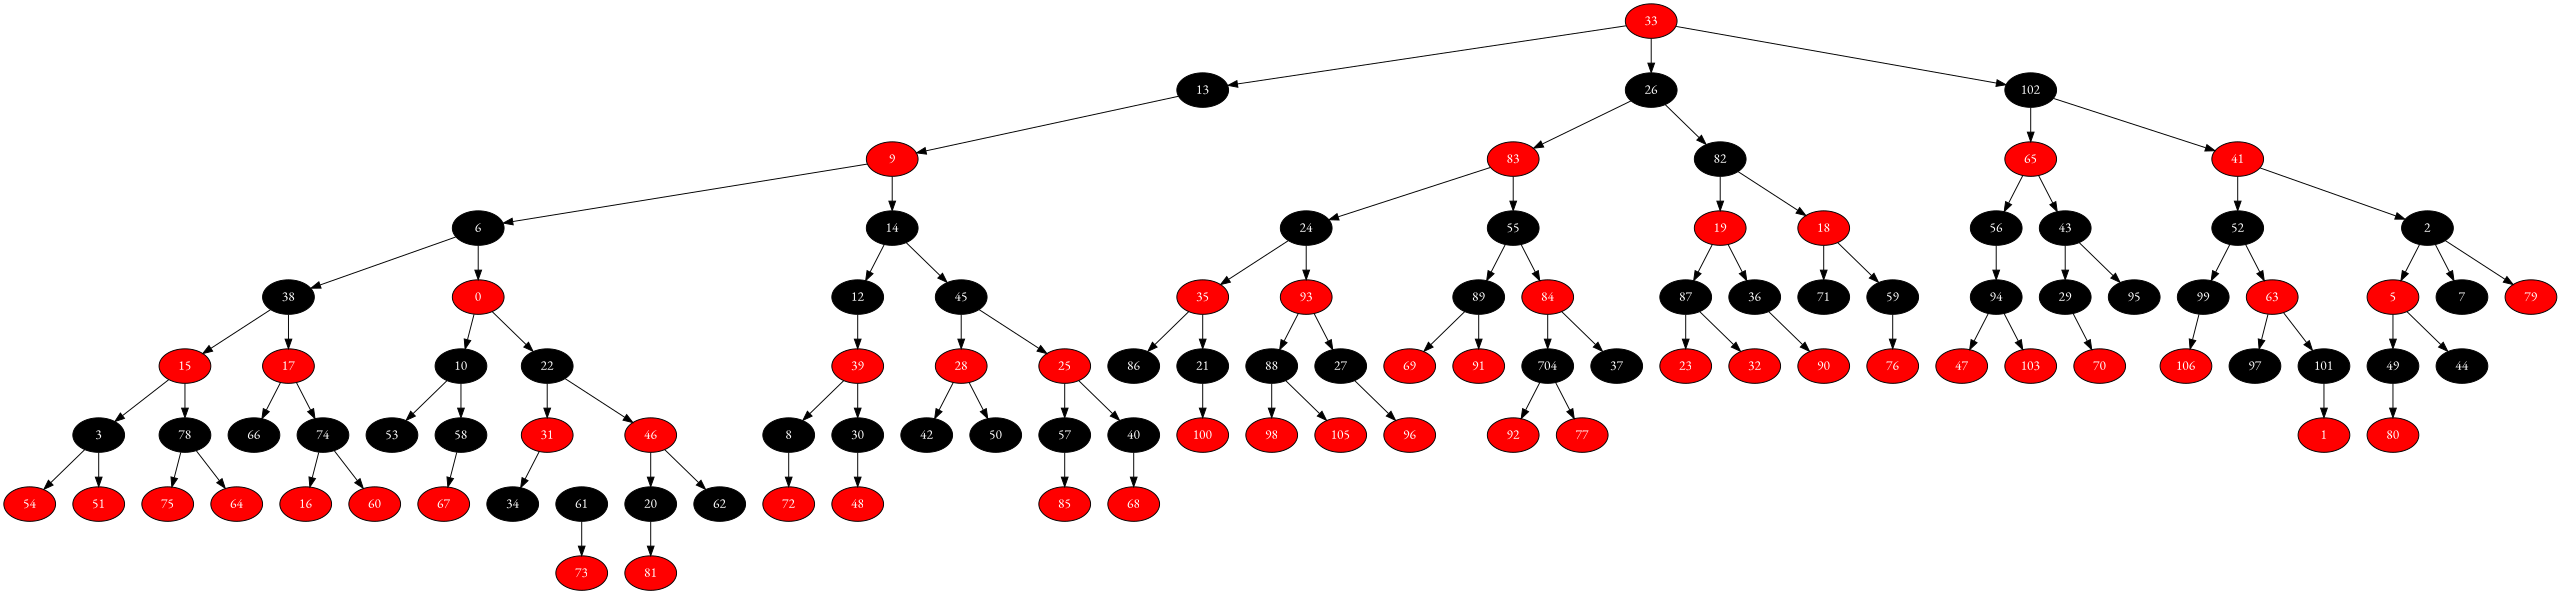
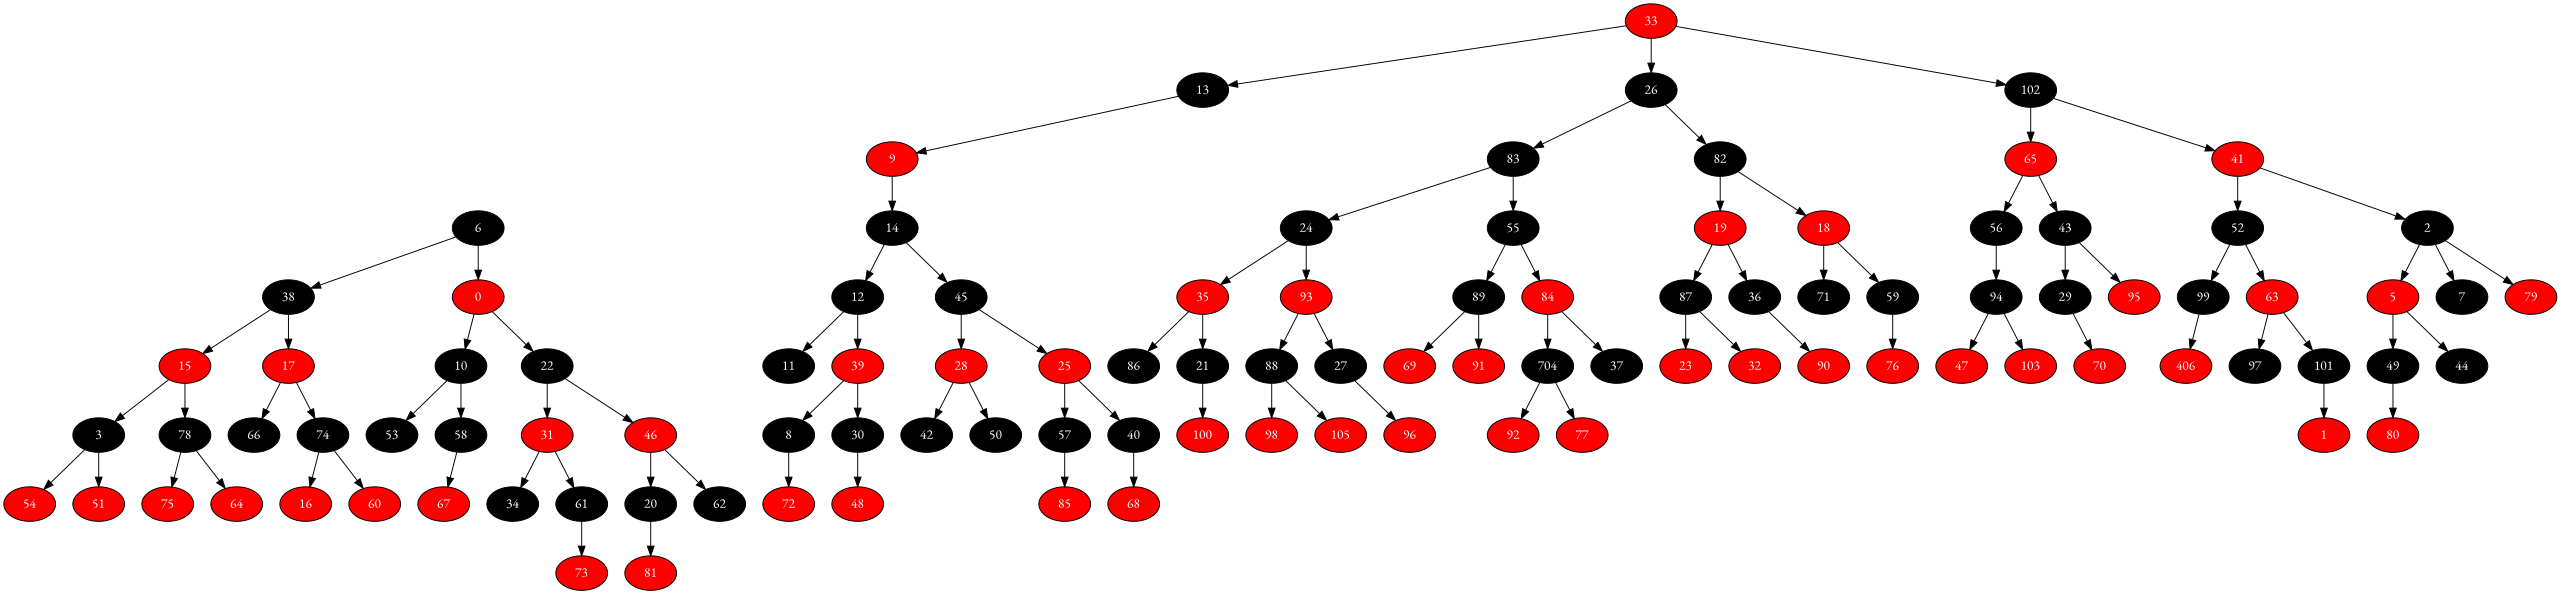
node "83": fillcolor red -> black
edge "9" -> "6": removed
node "95": fillcolor black -> red
node "11": added
node "106": label "106" -> "406"
edge "31" -> "61": added
